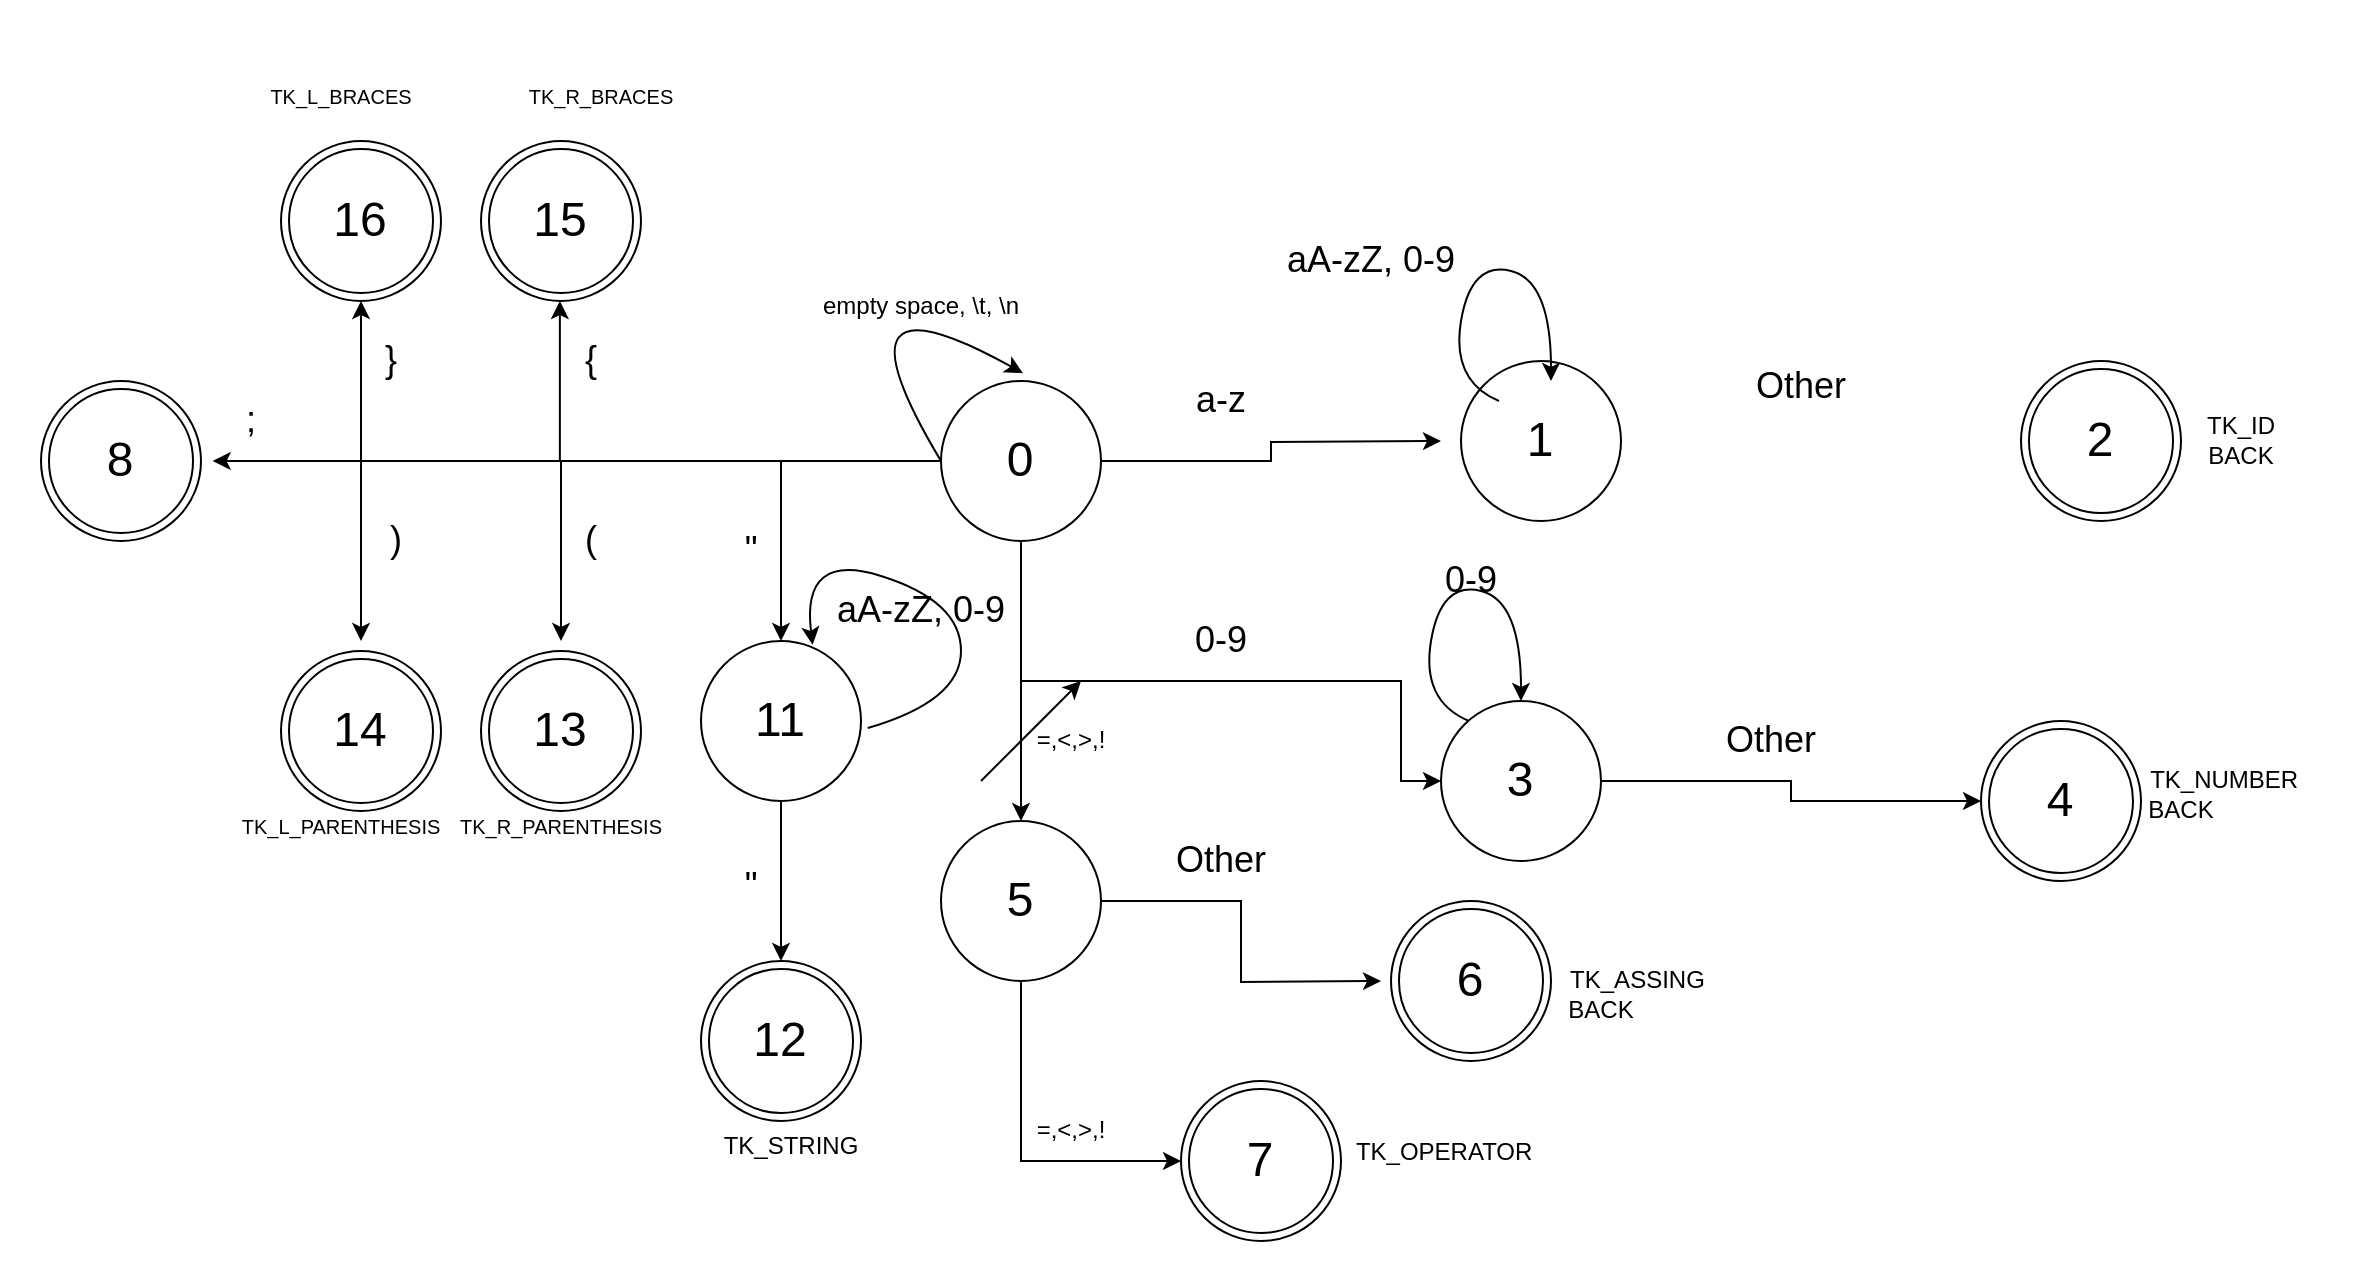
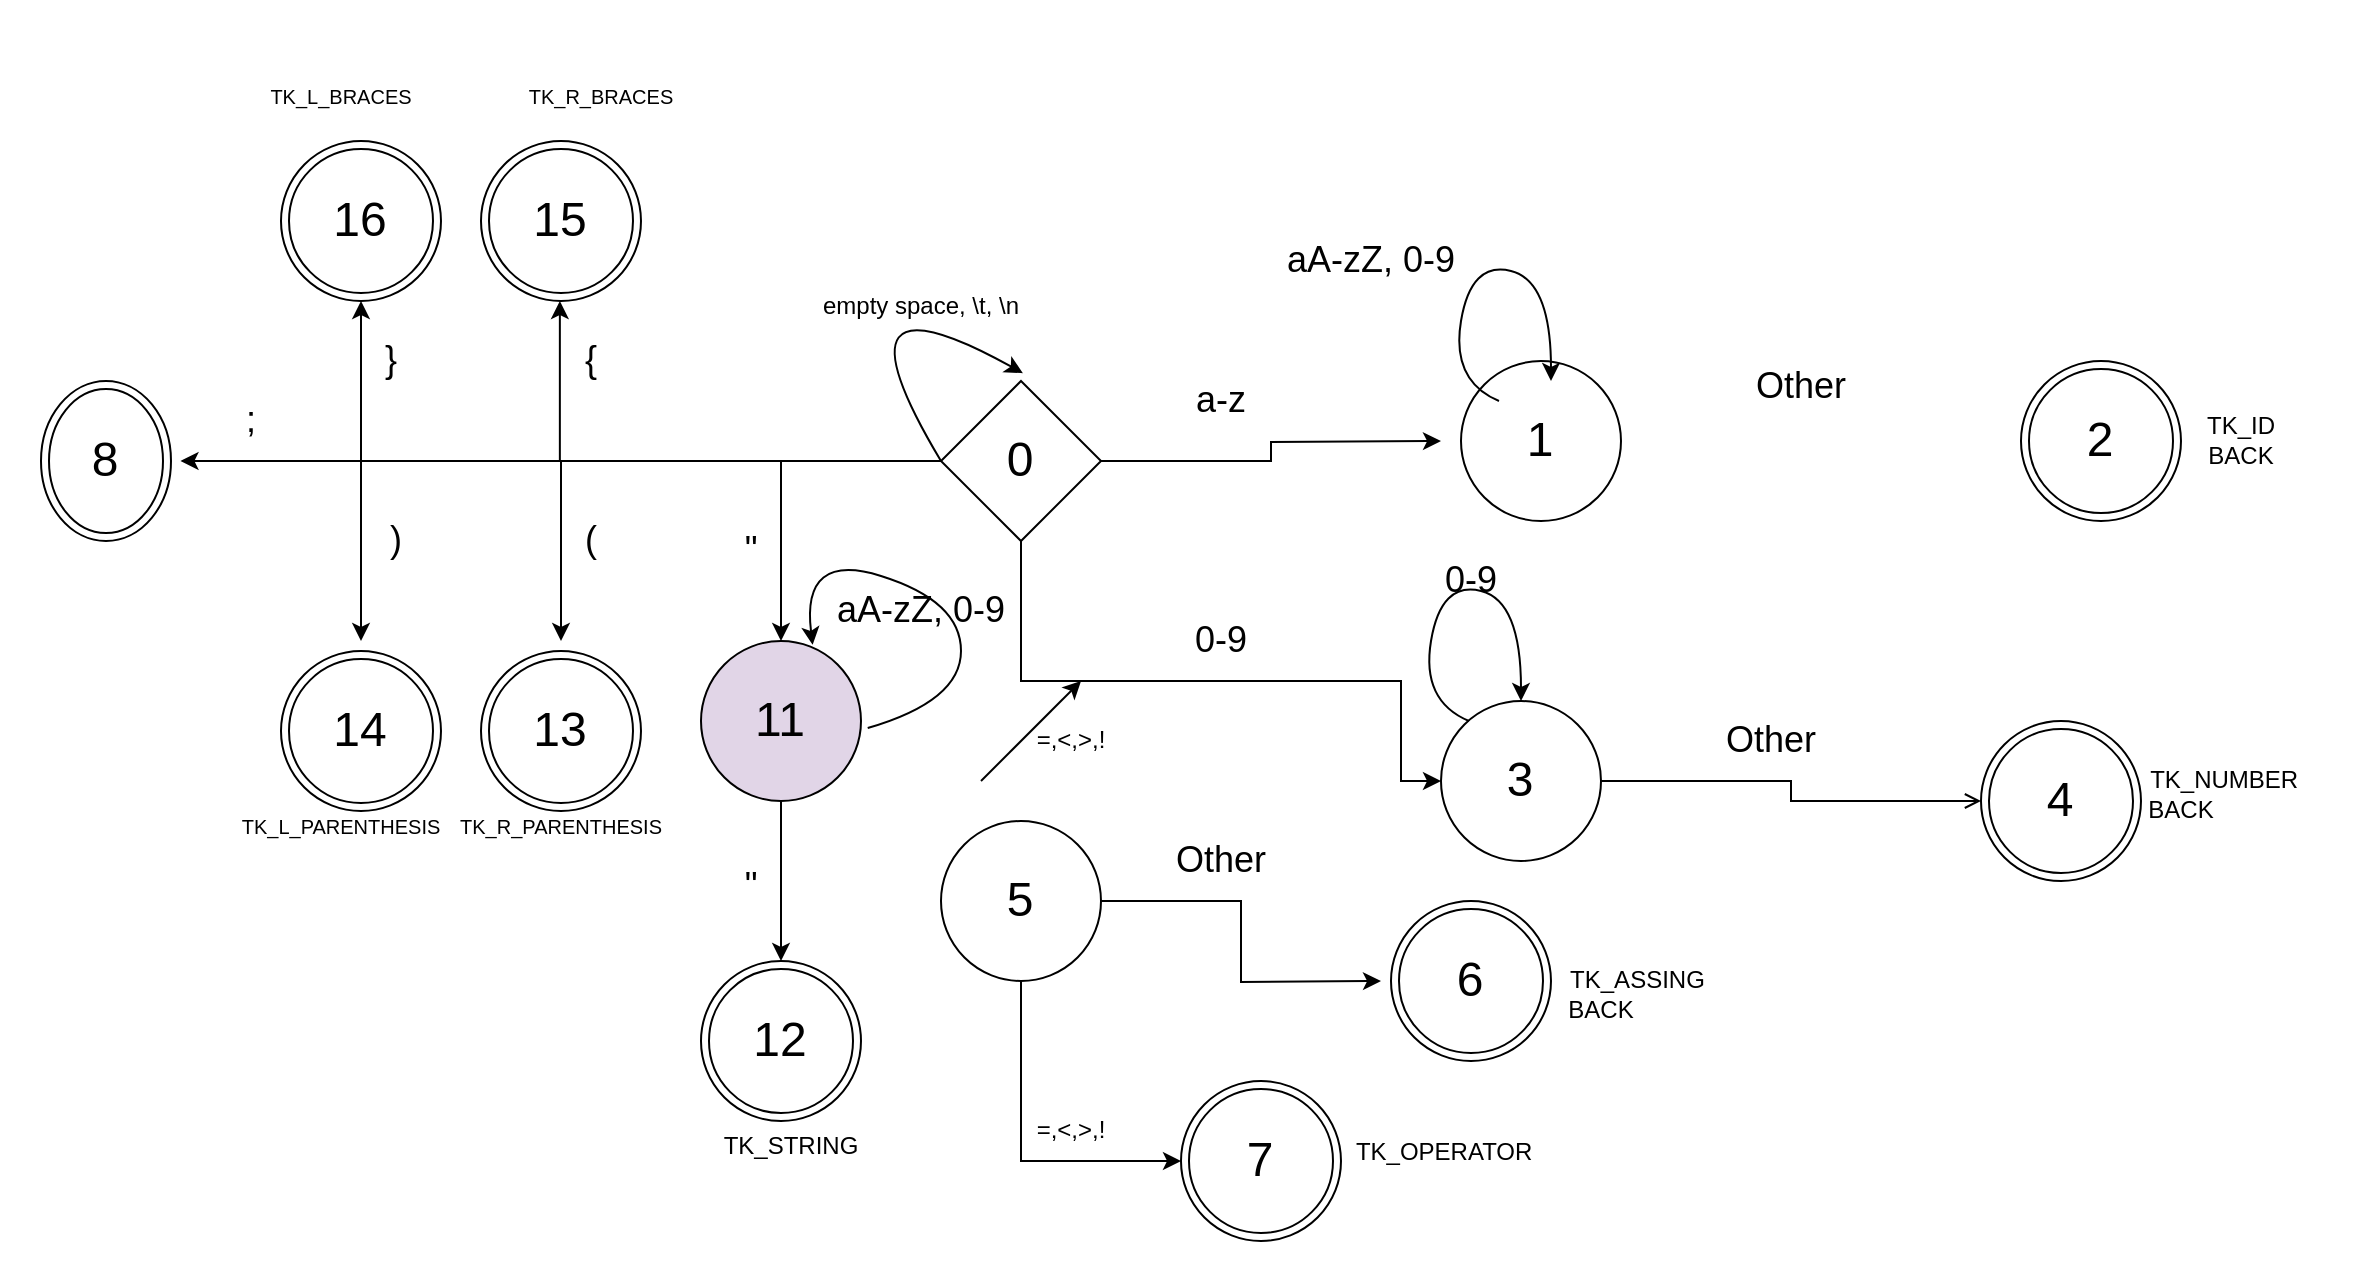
node "8": size 160x160 -> 130x160
node "0": shape ellipse -> diamond
node "11": fillcolor #ffffff -> #e1d5e7
edge "0" -> "5": removed
edge "3" -> "4": arrowhead classic -> open
